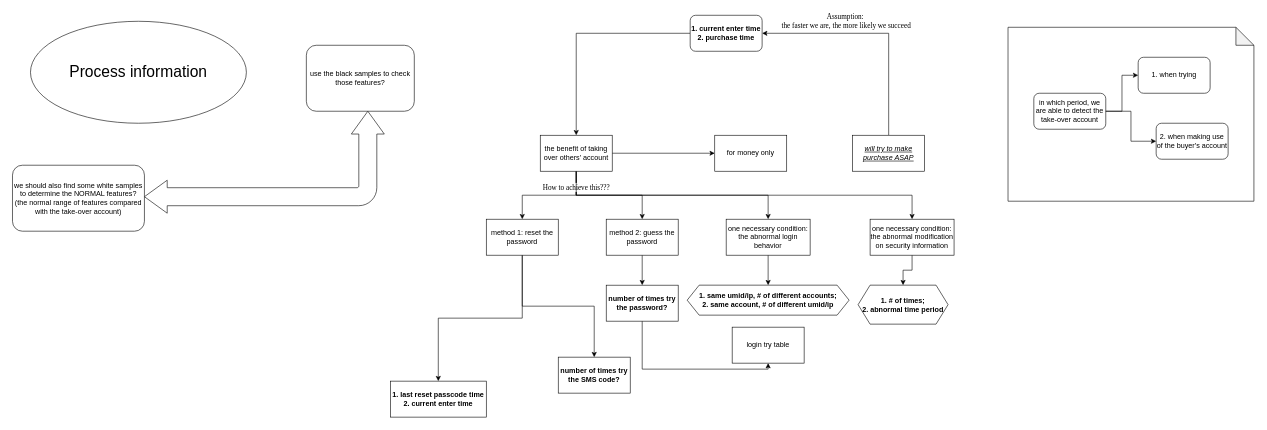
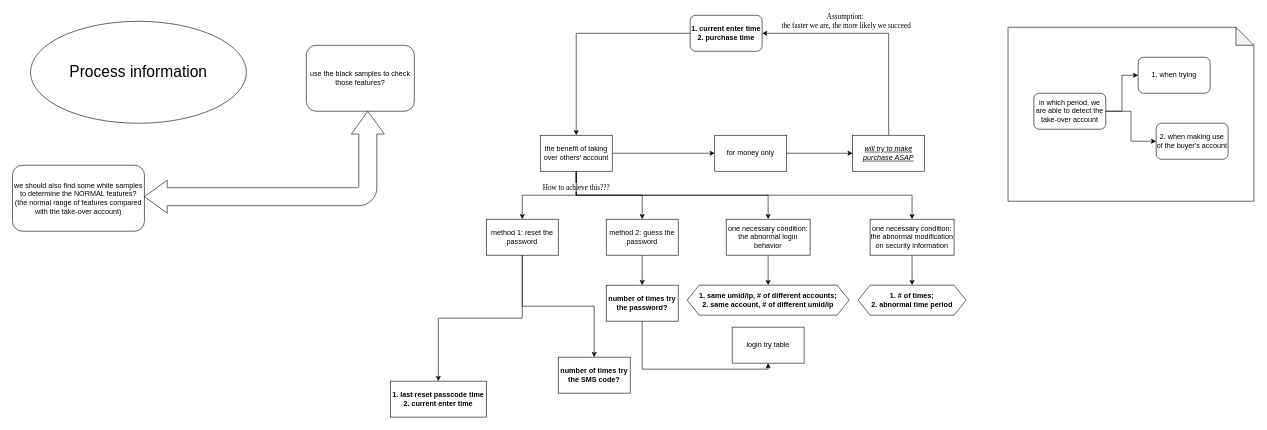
edge "for money only" -> "will try to make purchase ASAP": added
node "1. # of times; 2. abnormal time period": size 90x39 -> 108x30
